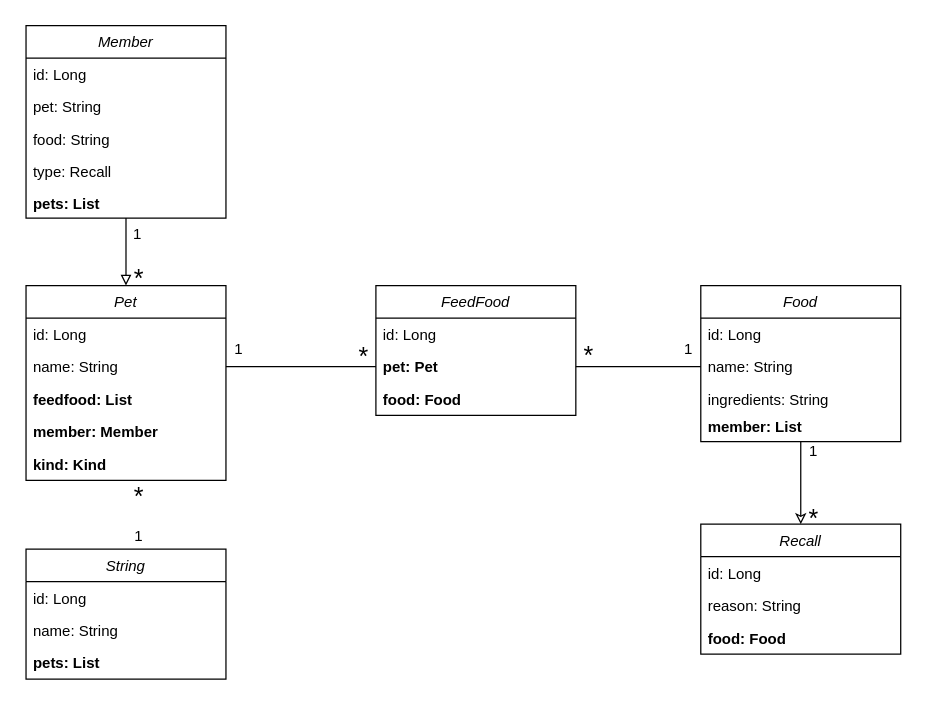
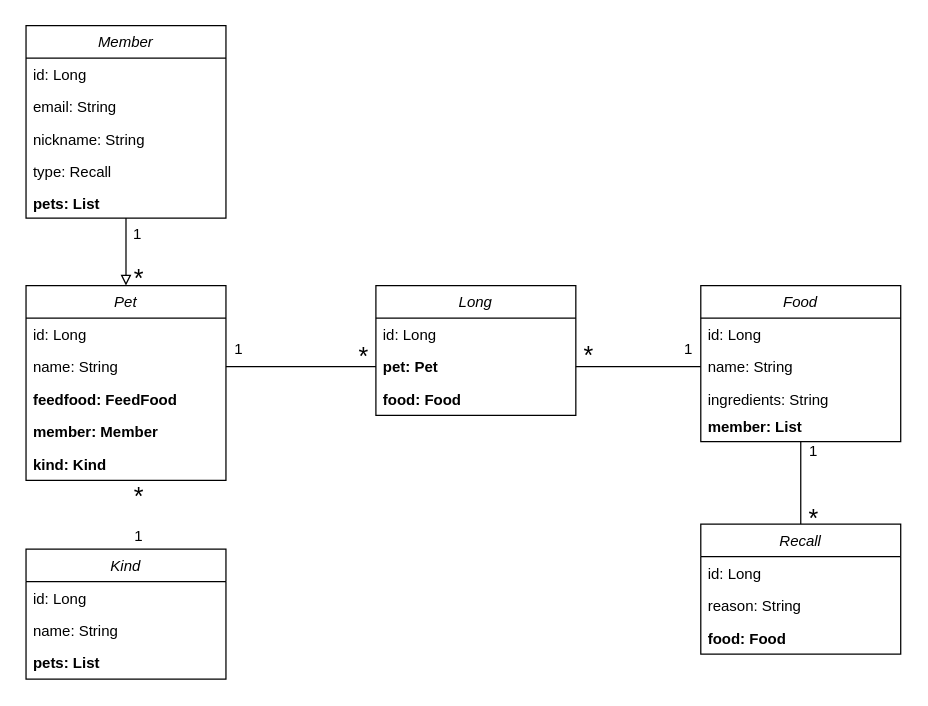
node "pet: String": label "pet: String" -> "email: String"
node "food: String": label "food: String" -> "nickname: String"
node "FeedFood": label "FeedFood" -> "Long"
node "feedfood: List": label "feedfood: List" -> "feedfood: FeedFood"
edge "Food" -> "Recall": arrowhead classic -> none
node "String": label "String" -> "Kind"
